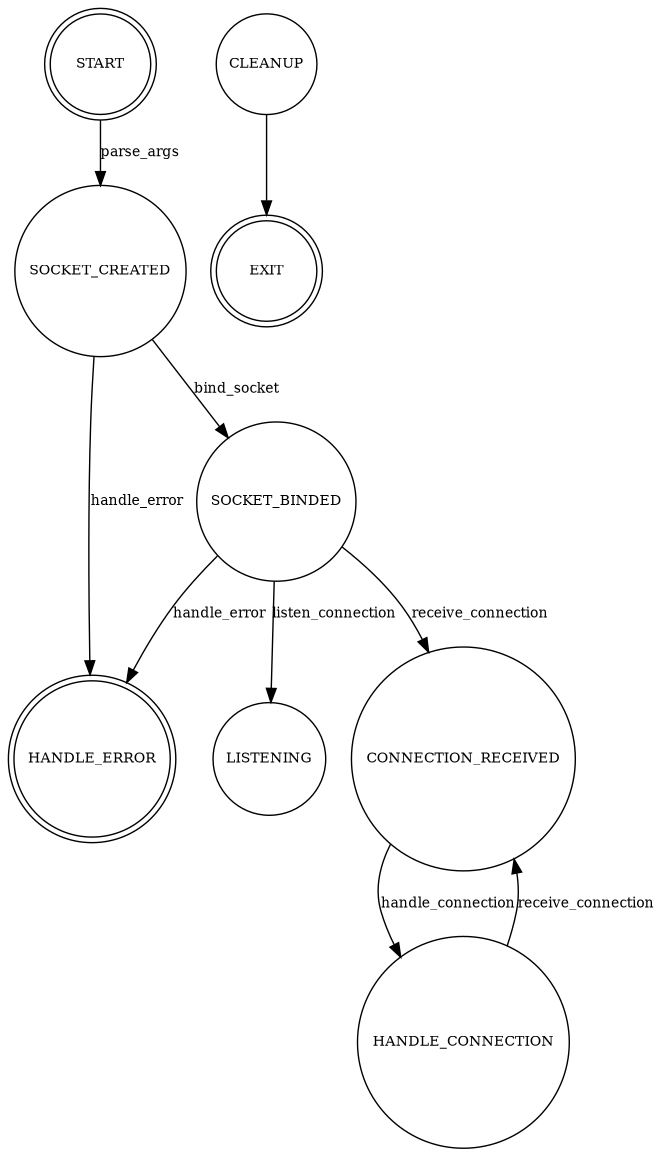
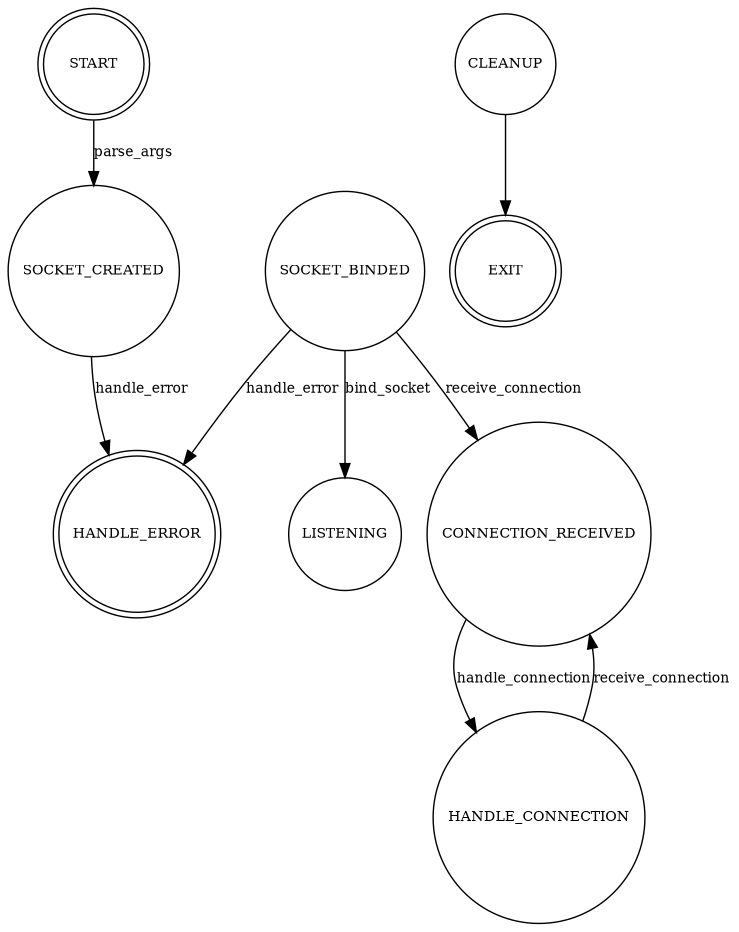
edge "SOCKET_CREATED" -> "SOCKET_BINDED": removed, label "bind_socket"
edge "SOCKET_BINDED" -> "LISTENING": label "listen_connection" -> "bind_socket"
